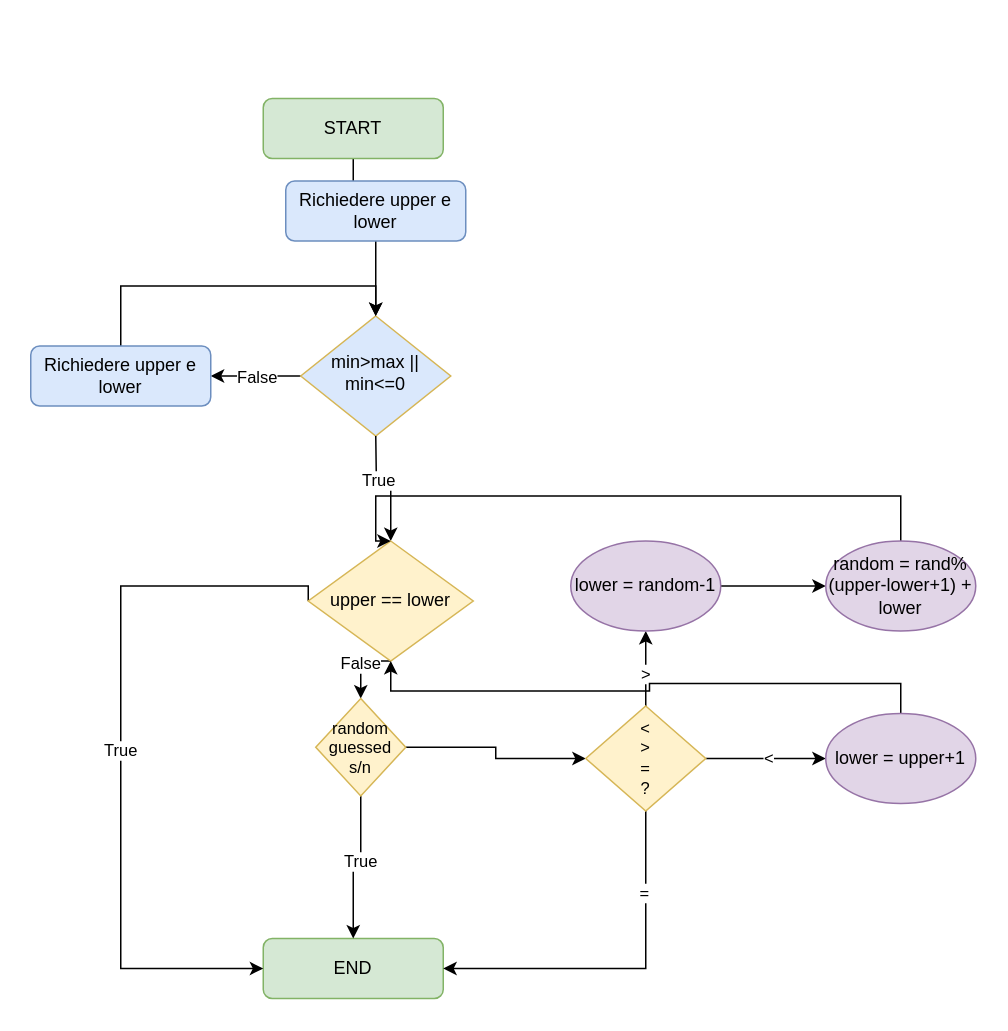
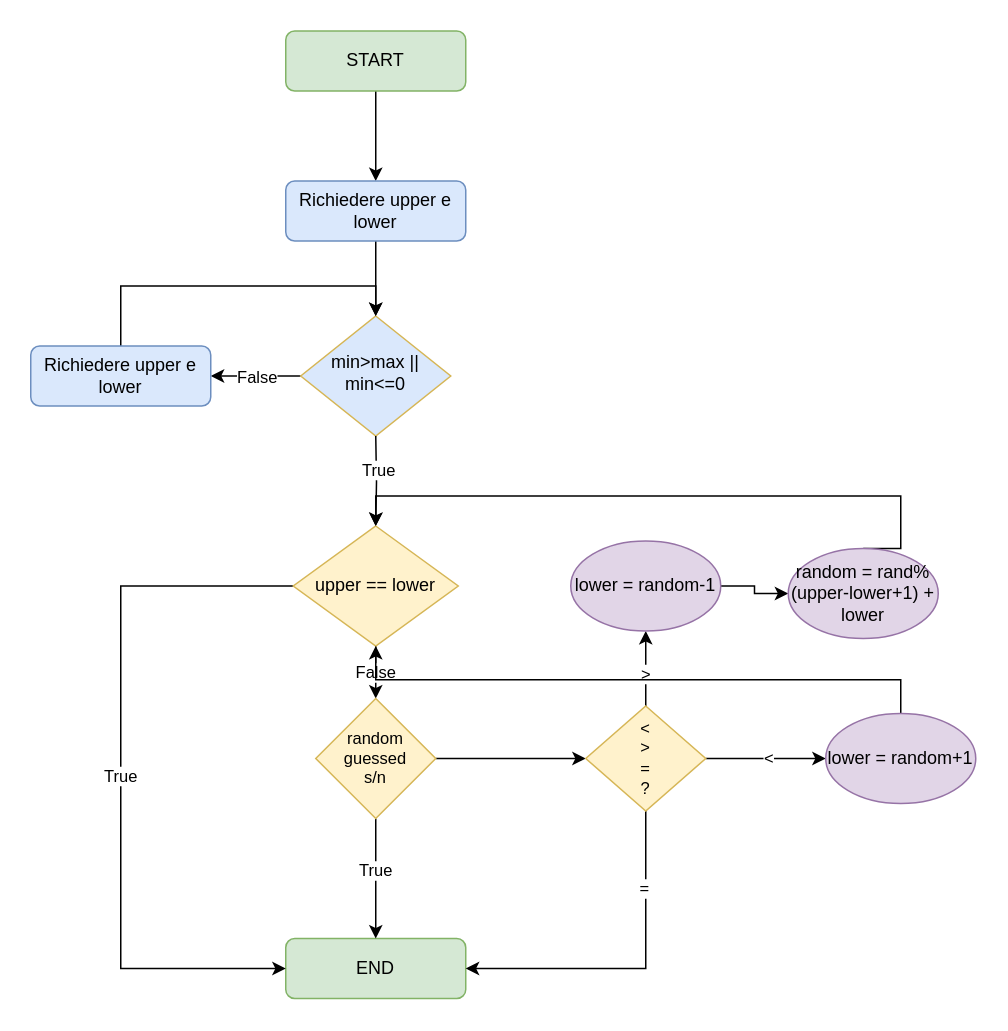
node "START": moved (353, 128) -> (376, 61)
node "random = rand%(upper-lower+1) + lower": moved (901, 586) -> (863, 593)
node "upper == lower": moved (391, 601) -> (376, 586)
node "random guessed s/n": size 90x98 -> 120x120
node "lower = upper+1": label "lower = upper+1" -> "lower = random+1"
node "END": moved (353, 968) -> (376, 968)
